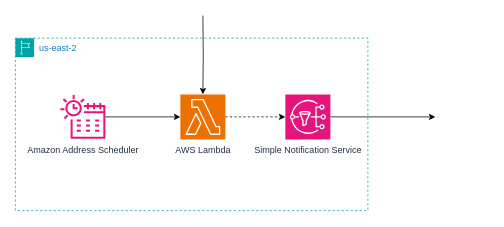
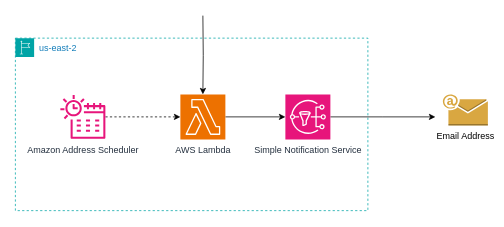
node "Email Address": added
edge "Amazon Address Scheduler" -> "AWS Lambda": style solid -> dashed
edge "AWS Lambda" -> "Simple Notification Service": style dashed -> solid
